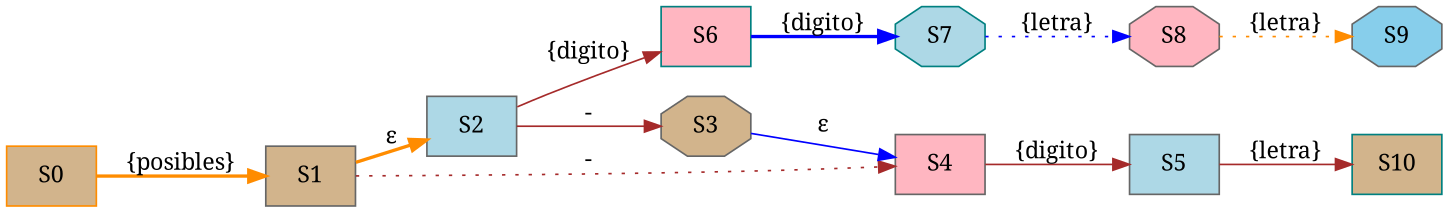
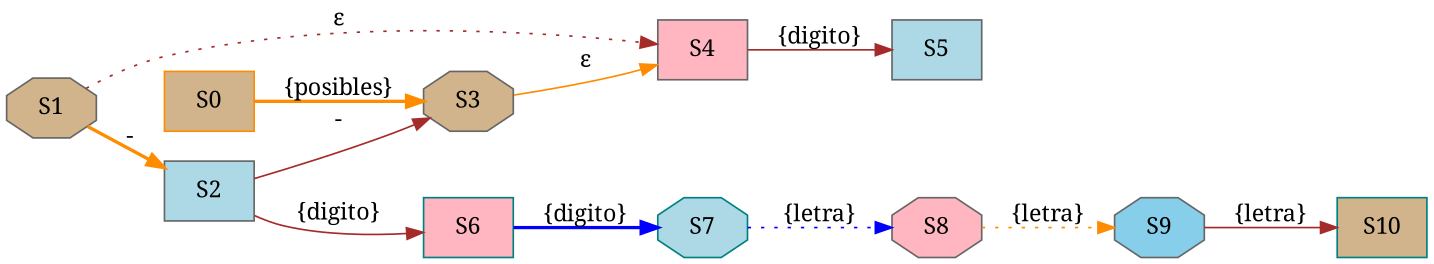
edge "S1" -> "S2": label "ε" -> "-"
edge "S3" -> "S4": color blue -> darkorange
edge "S1" -> "S4": label "-" -> "ε"
edge "S5" -> "S10": now "S9" -> "S10"
edge "S0" -> "S1": now "S0" -> "S3"
node "S1": shape box -> octagon
